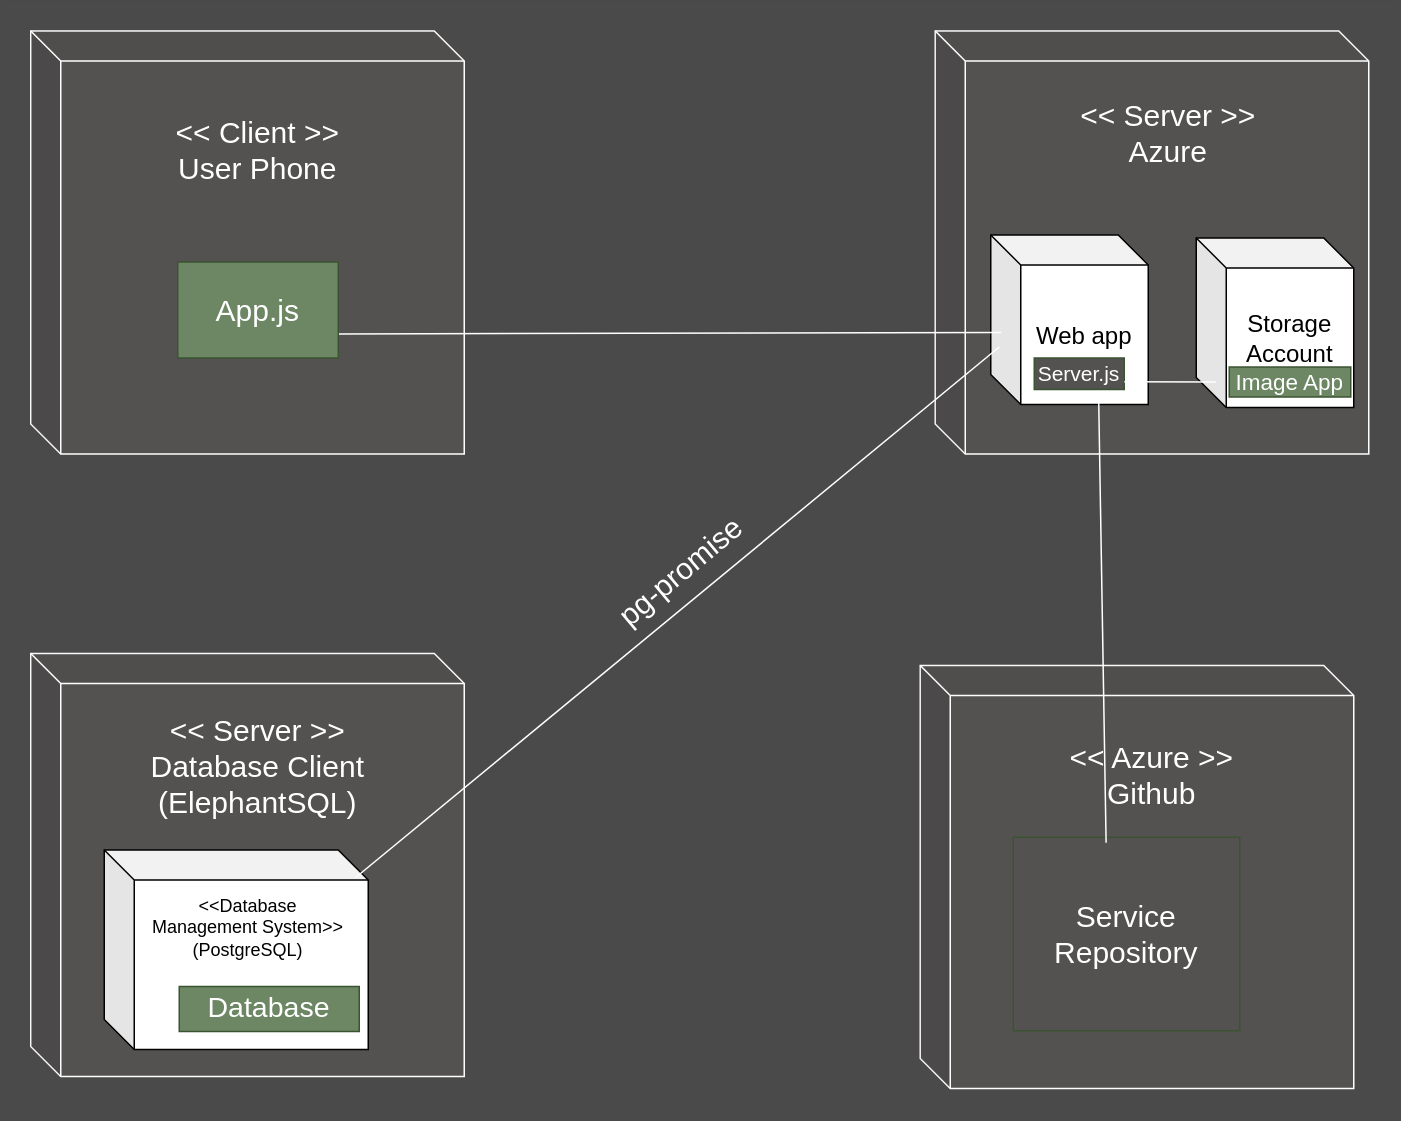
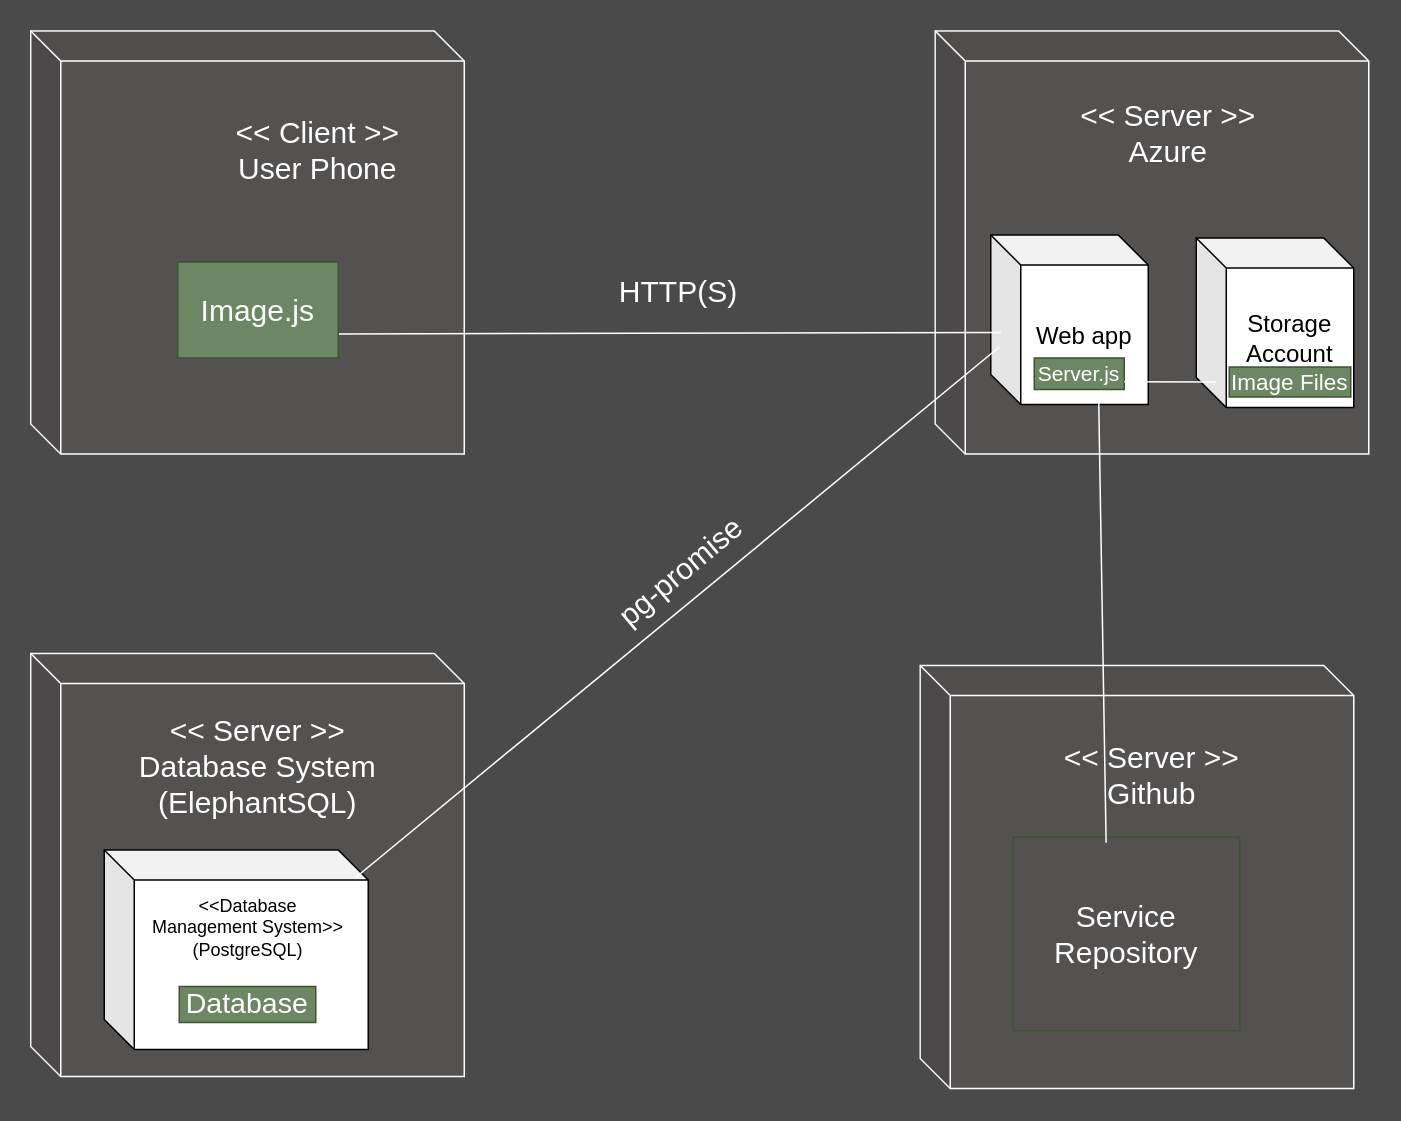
node "<< Client >> User Phone": moved (258, 149) -> (318, 149)
node "HTTP(S)": added
node "App.js": label "App.js" -> "Image.js"
node "Server.js": fillcolor #545151 -> #6d8764
node "Image App": label "Image App" -> "Image Files"
node "<< Server >> Database Client (ElephantSQL)": label "<< Server >> Database Client (ElephantSQL)" -> "<< Server >> Database System (ElephantSQL)"
node "<< Azure >> Github": label "<< Azure >> Github" -> "<< Server >> Github"
node "Database": size 180x45 -> 137x36
